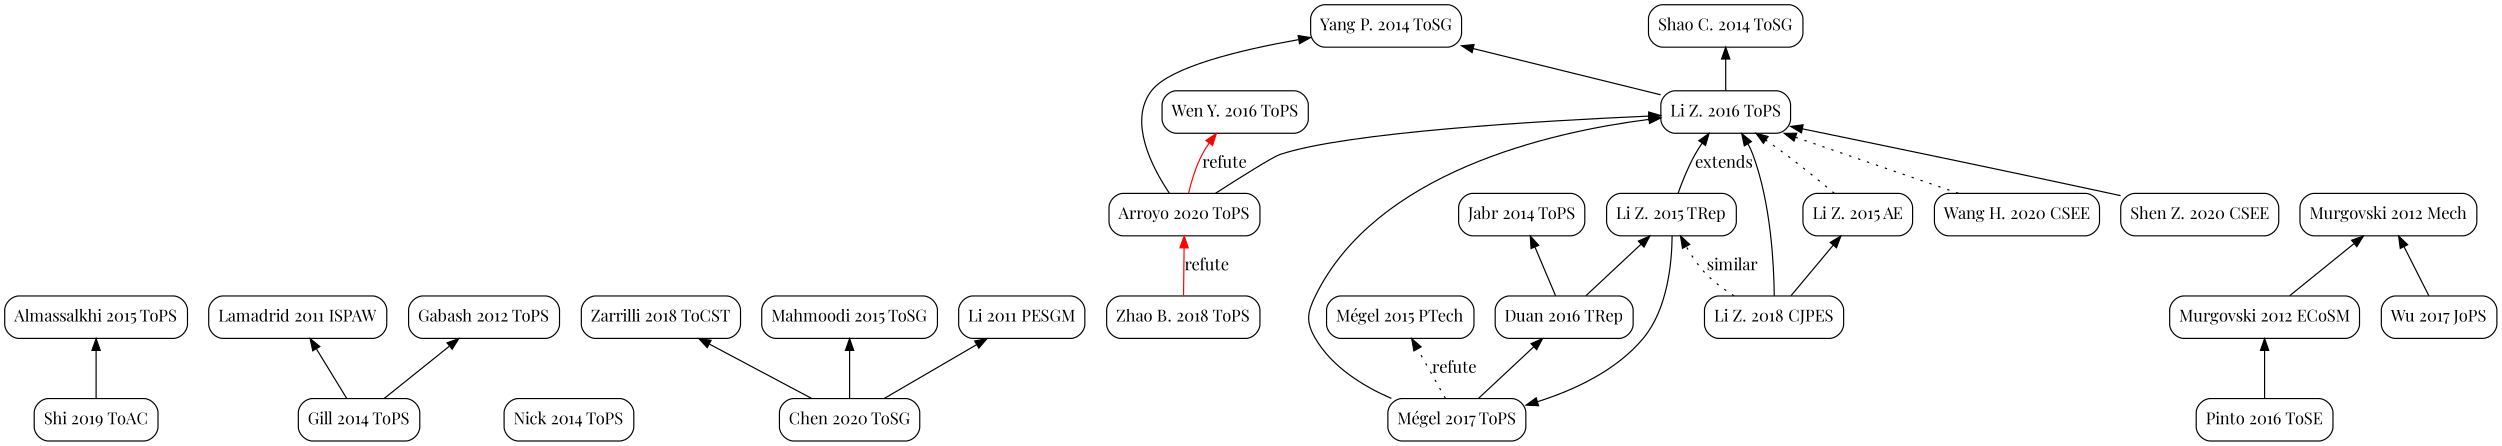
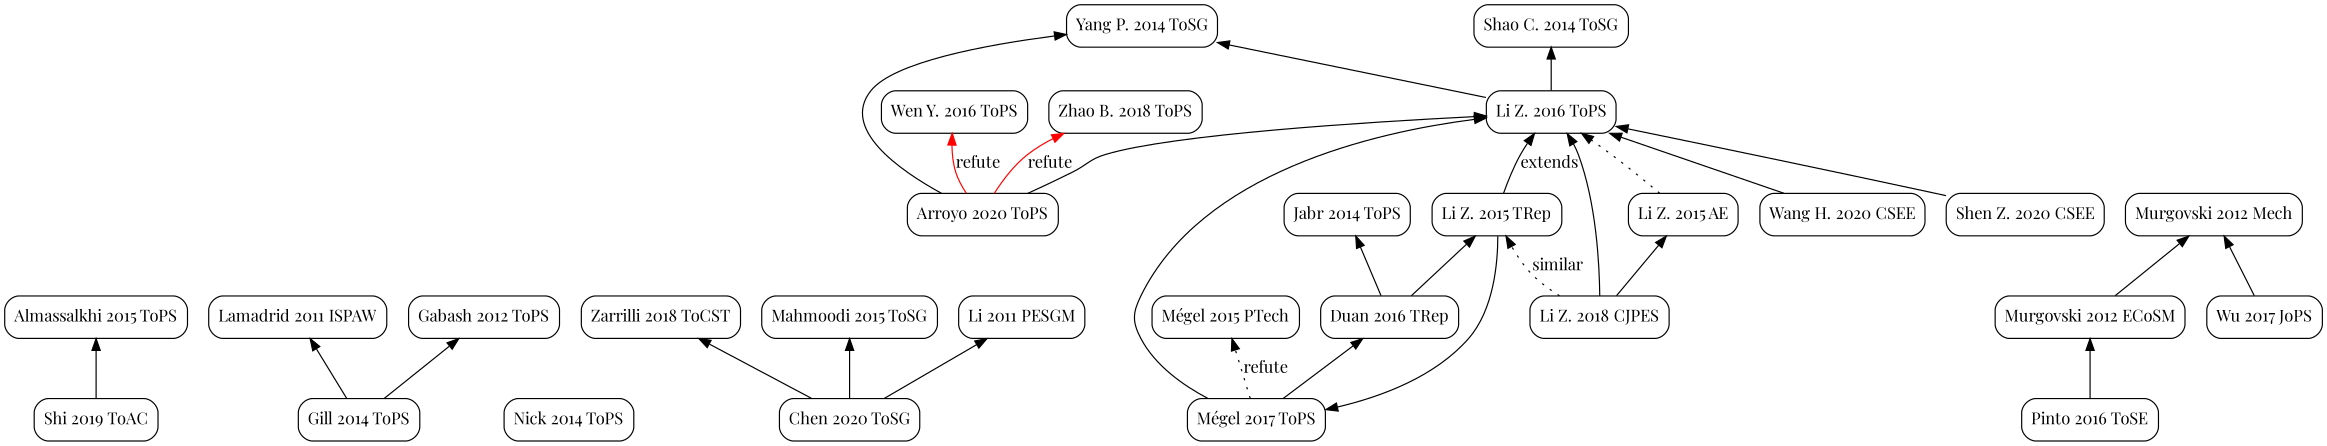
edge "Wang H. 2020 CSEE" -> "Li Z. 2016 ToPS": style dotted -> solid
edge "Zhao B. 2018 ToPS" -> "Arroyo 2020 ToPS": reversed
